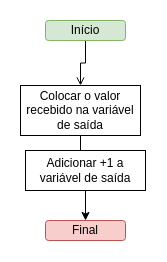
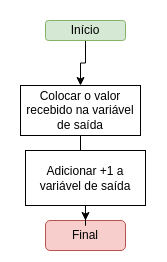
edge "Início" -> "Colocar o valor recebido na variável de saída": arrowhead open -> classic
node "Adicionar +1 a variável de saída": size 120x40 -> 120x55
node "Final": size 80x20 -> 80x30
